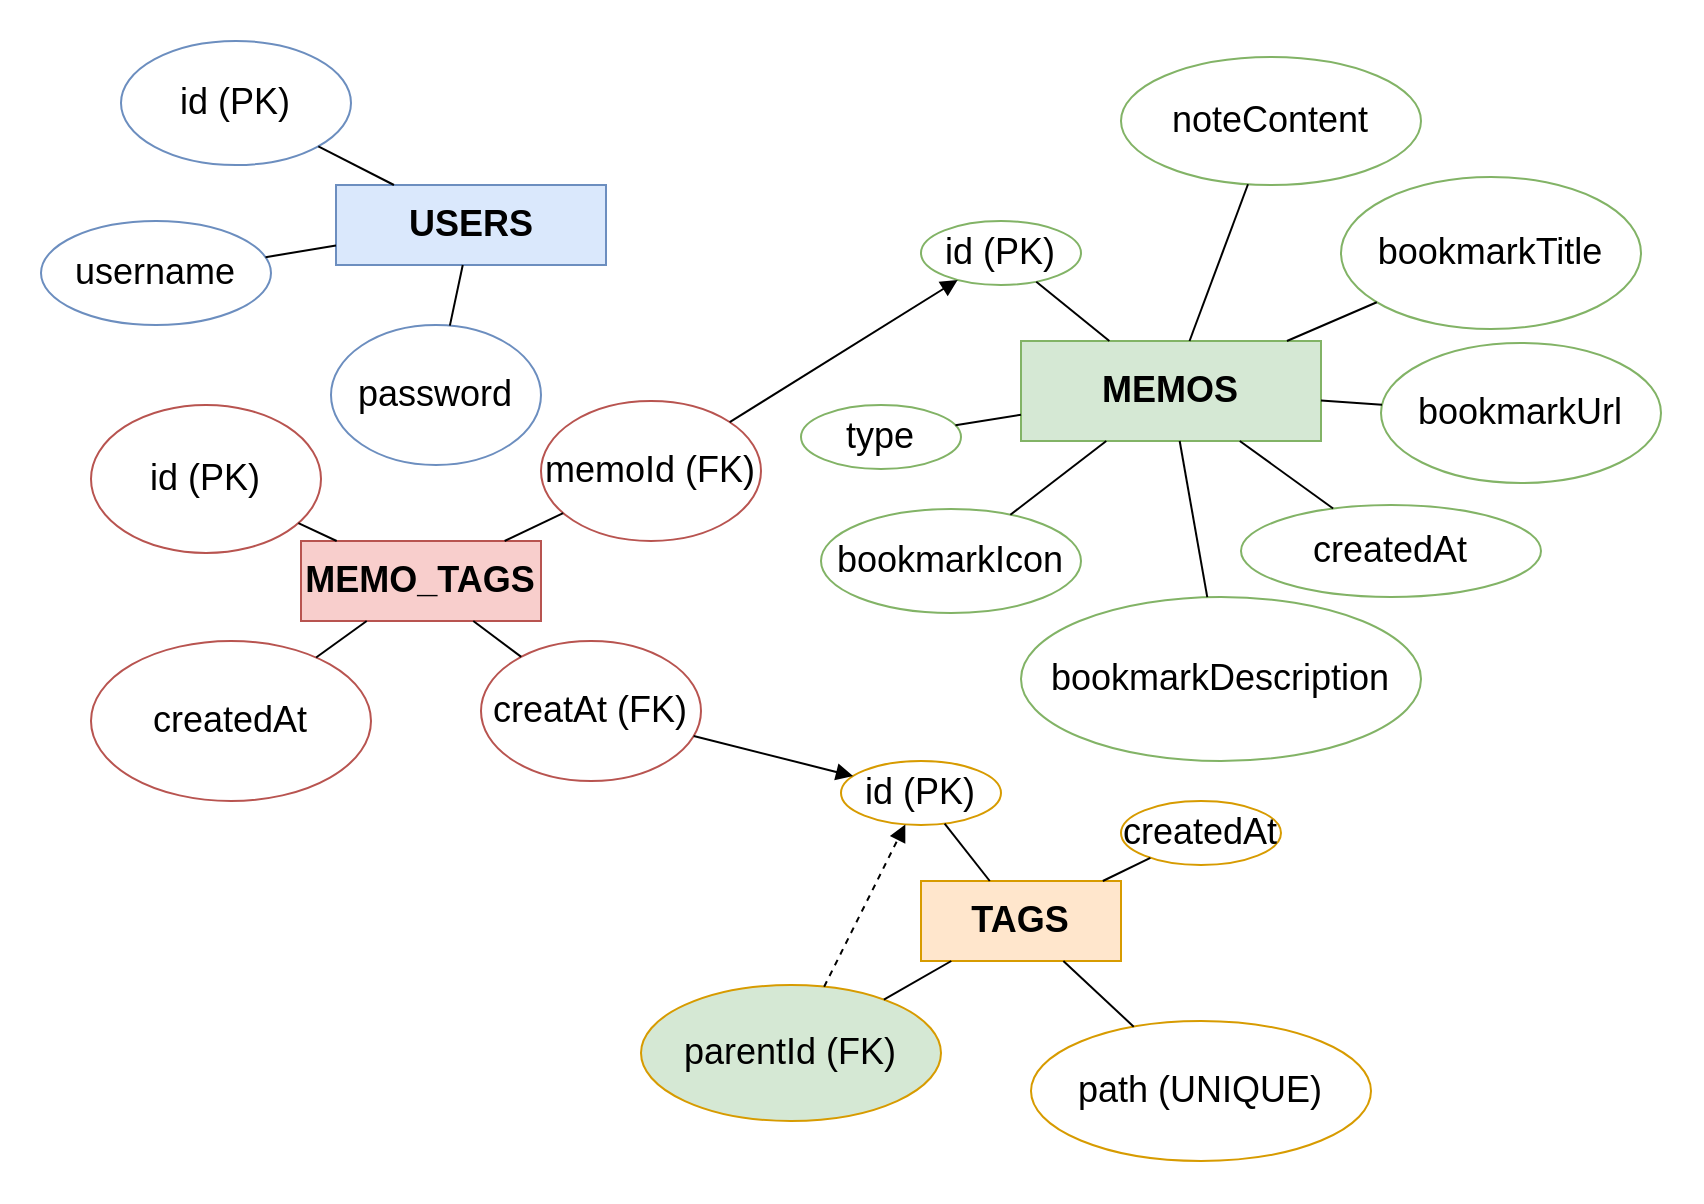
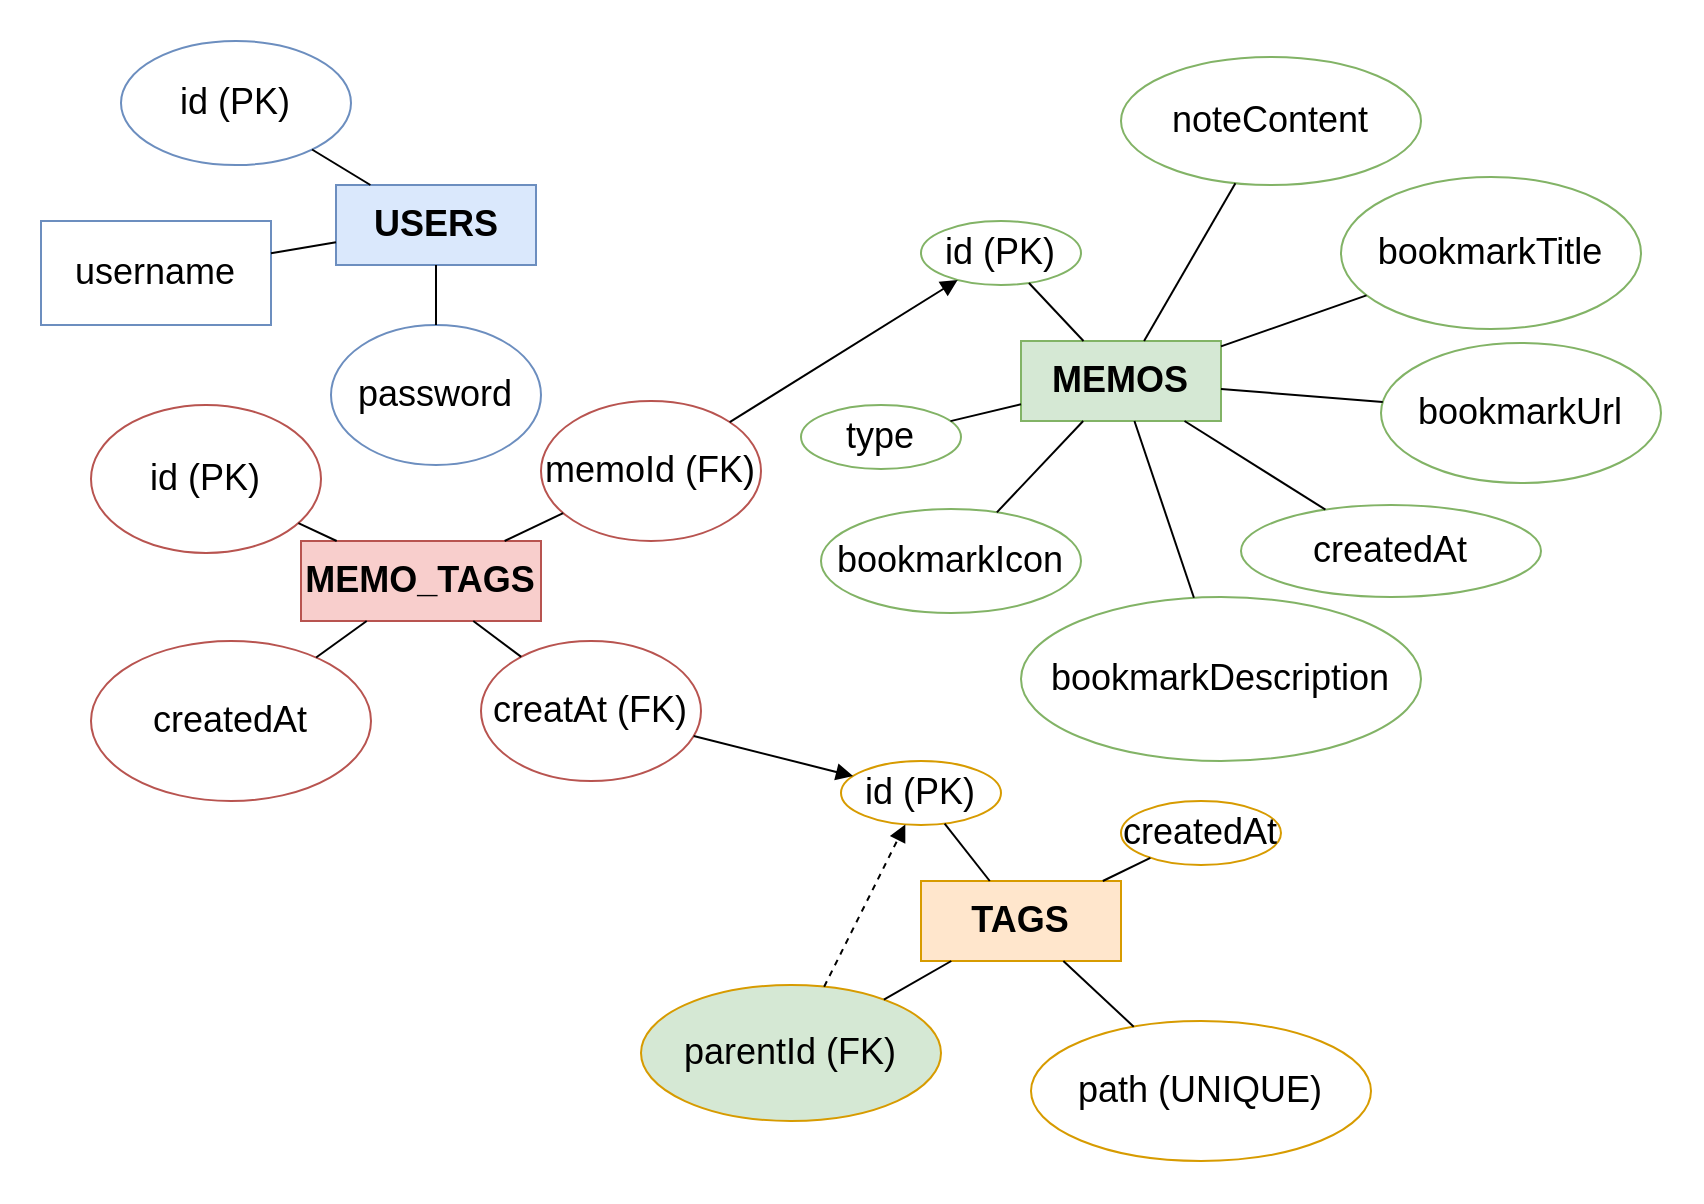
node "USERS": size 270x80 -> 200x80
node "username": shape ellipse -> rectangle
node "MEMOS": size 300x100 -> 200x80
